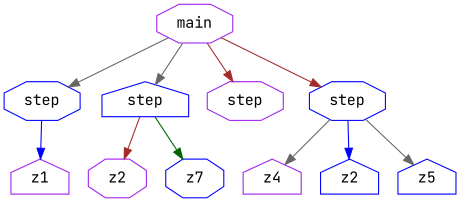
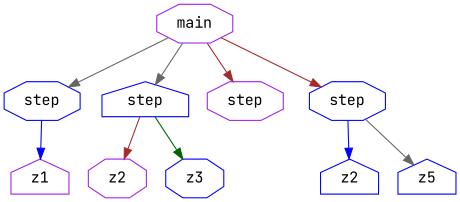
node "z7": label "z7" -> "z3"
node "z4": removed
